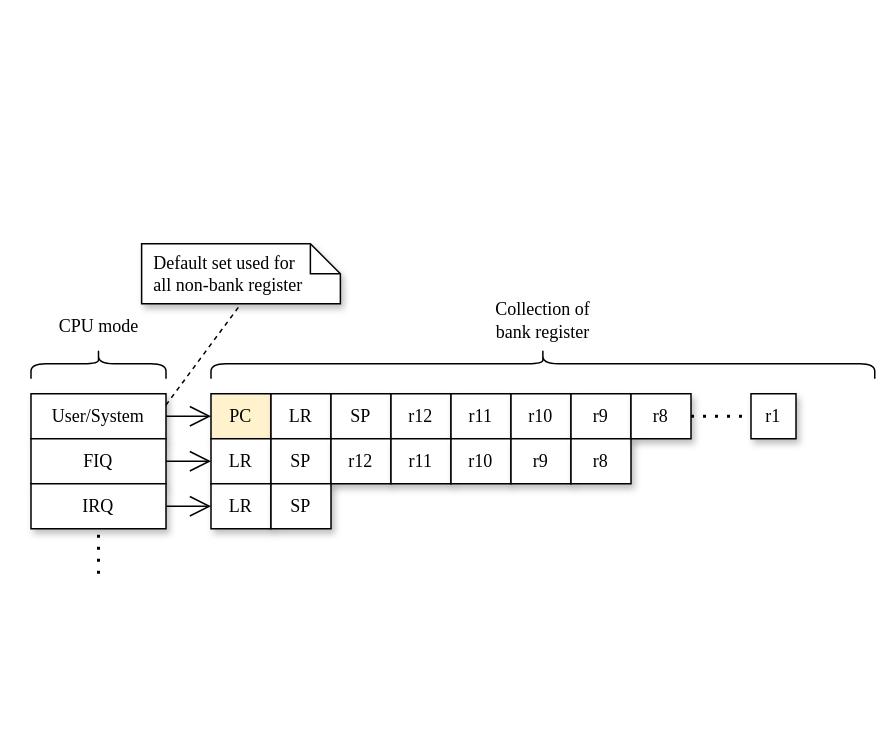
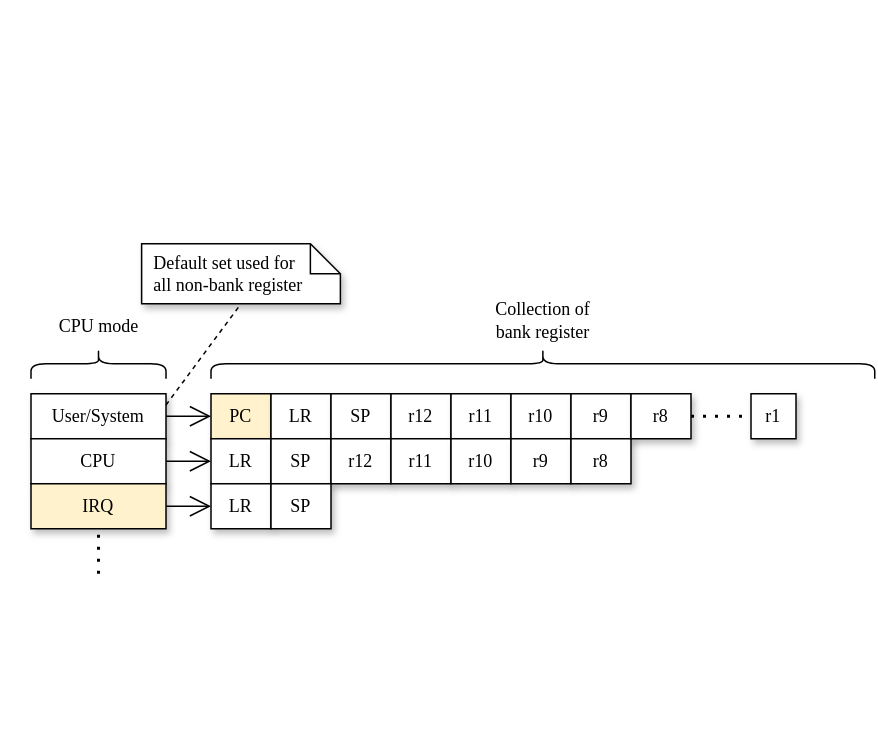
node "FIQ": label "FIQ" -> "CPU"
node "IRQ": fillcolor #ffffff -> #fff2cc
